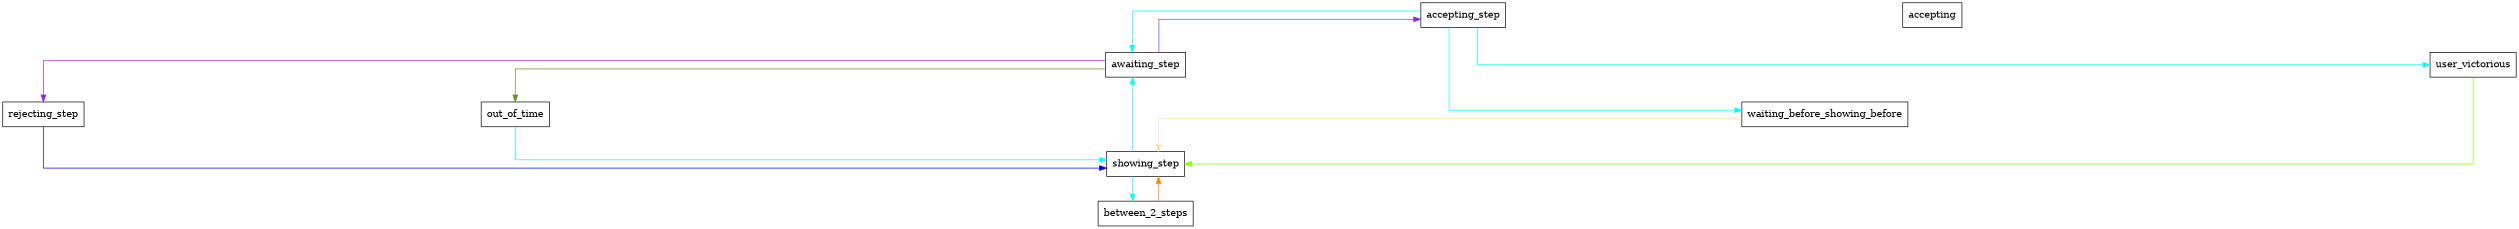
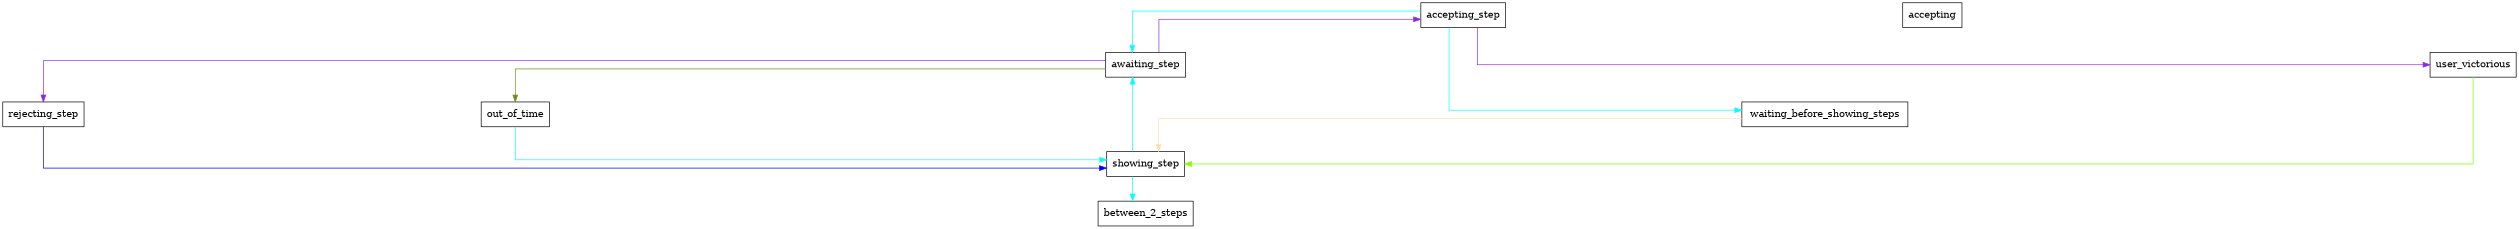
edge "accepting_step" -> "user_victorious": color cyan -> BlueViolet
node "waiting_before_showing_before": label "waiting_before_showing_before" -> "waiting_before_showing_steps"
edge "between_2_steps" -> "showing_step": removed
